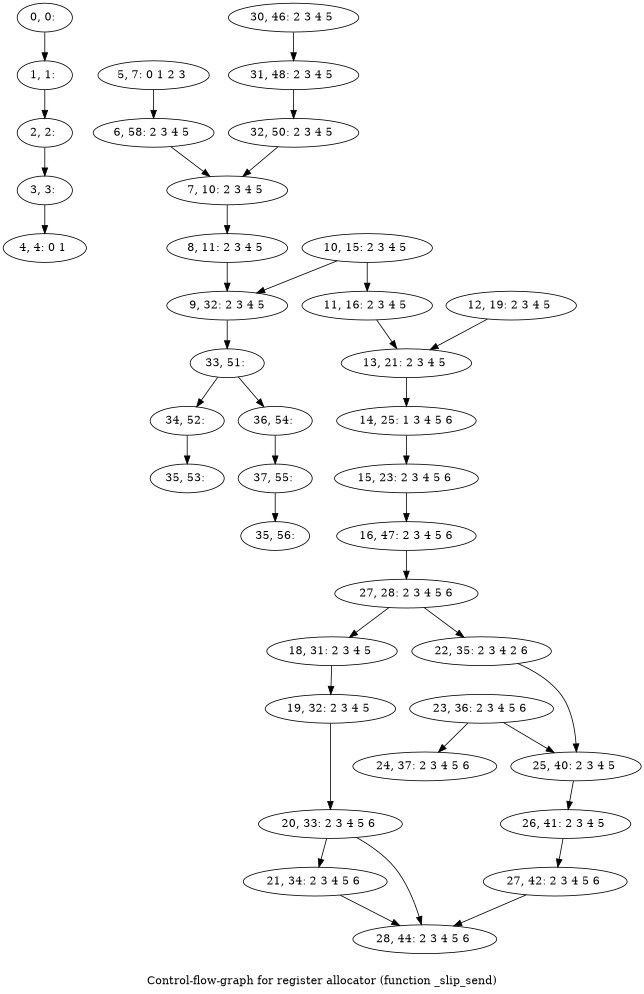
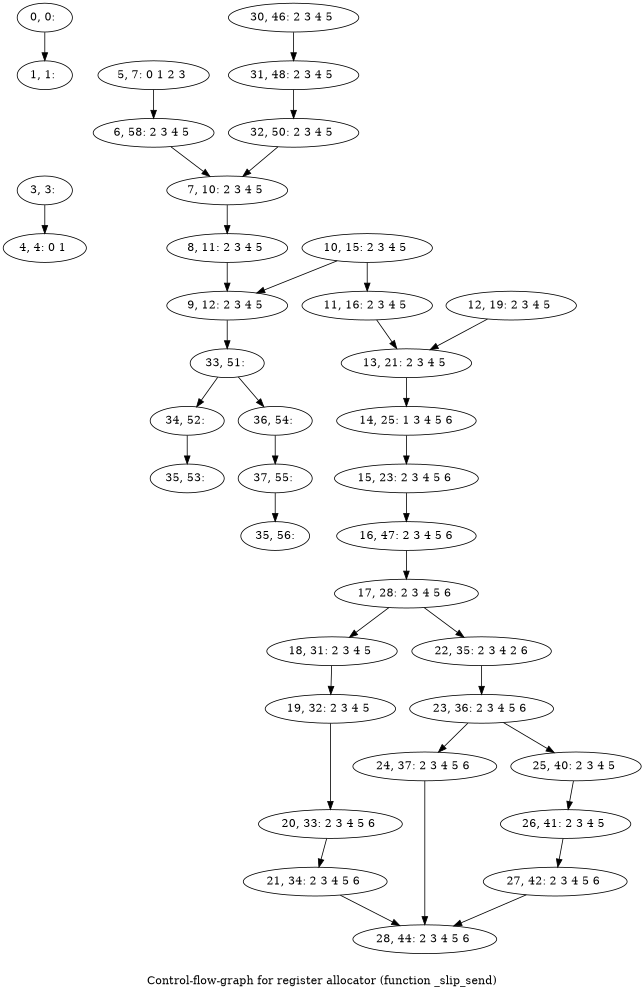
node "2, 2:": removed
node "9, 32: 2 3 4 5": label "9, 32: 2 3 4 5" -> "9, 12: 2 3 4 5"
node "27, 28: 2 3 4 5 6": label "27, 28: 2 3 4 5 6" -> "17, 28: 2 3 4 5 6"
edge "22, 35: 2 3 4 2 6" -> "25, 40: 2 3 4 5": now "22, 35: 2 3 4 2 6" -> "23, 36: 2 3 4 5 6"
edge "20, 33: 2 3 4 5 6" -> "28, 44: 2 3 4 5 6": now "24, 37: 2 3 4 5 6" -> "28, 44: 2 3 4 5 6"
